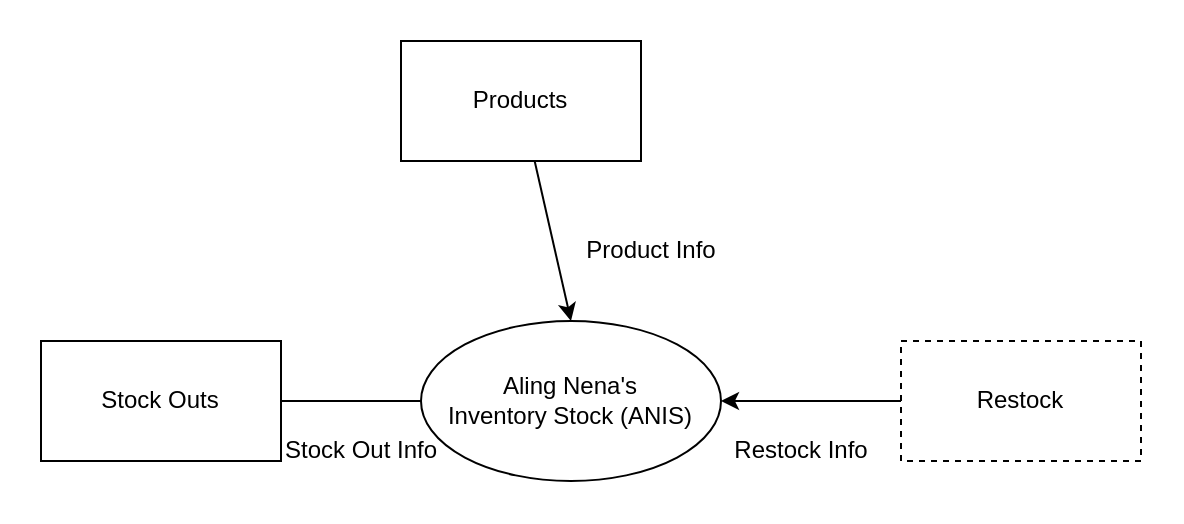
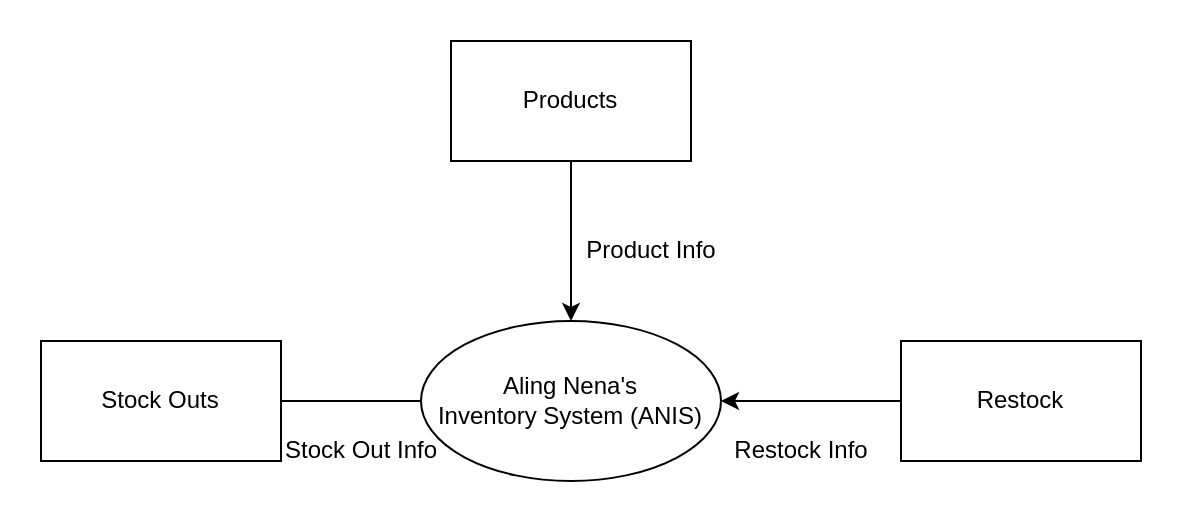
node "Products": moved (521, 101) -> (571, 101)
node "Aling Nena's Inventory Stock (ANIS)": label "Aling Nena's Inventory Stock (ANIS)" -> "Aling Nena's Inventory System (ANIS)"
node "Restock": style dashed -> solid
